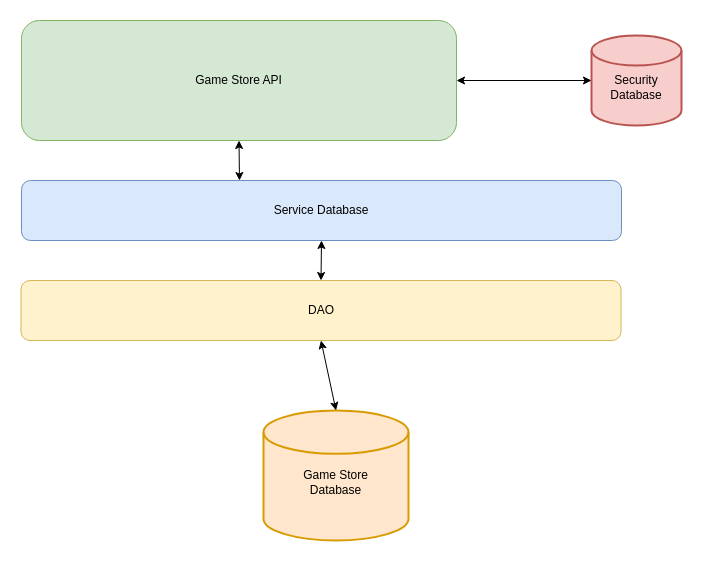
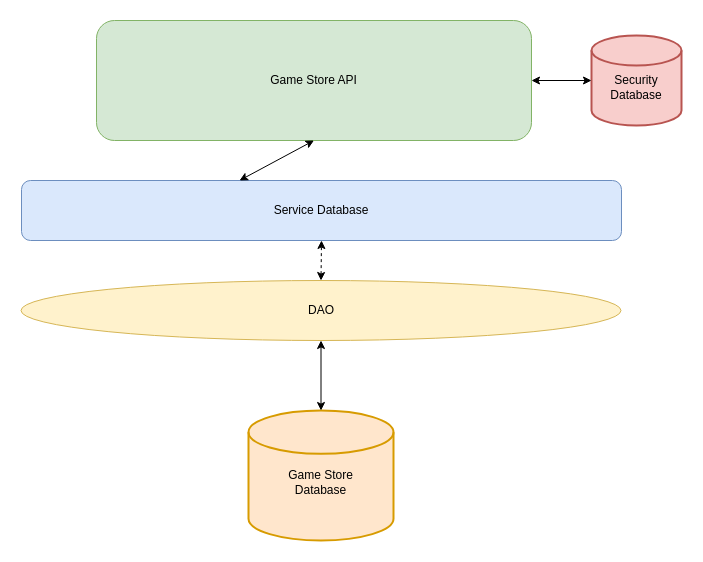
node "Game Store API": moved (239, 81) -> (314, 81)
edge "Service Database" -- "DAO": style solid -> dashed
node "DAO": shape rounded rectangle -> ellipse
node "Game Store Database": moved (336, 476) -> (321, 476)
